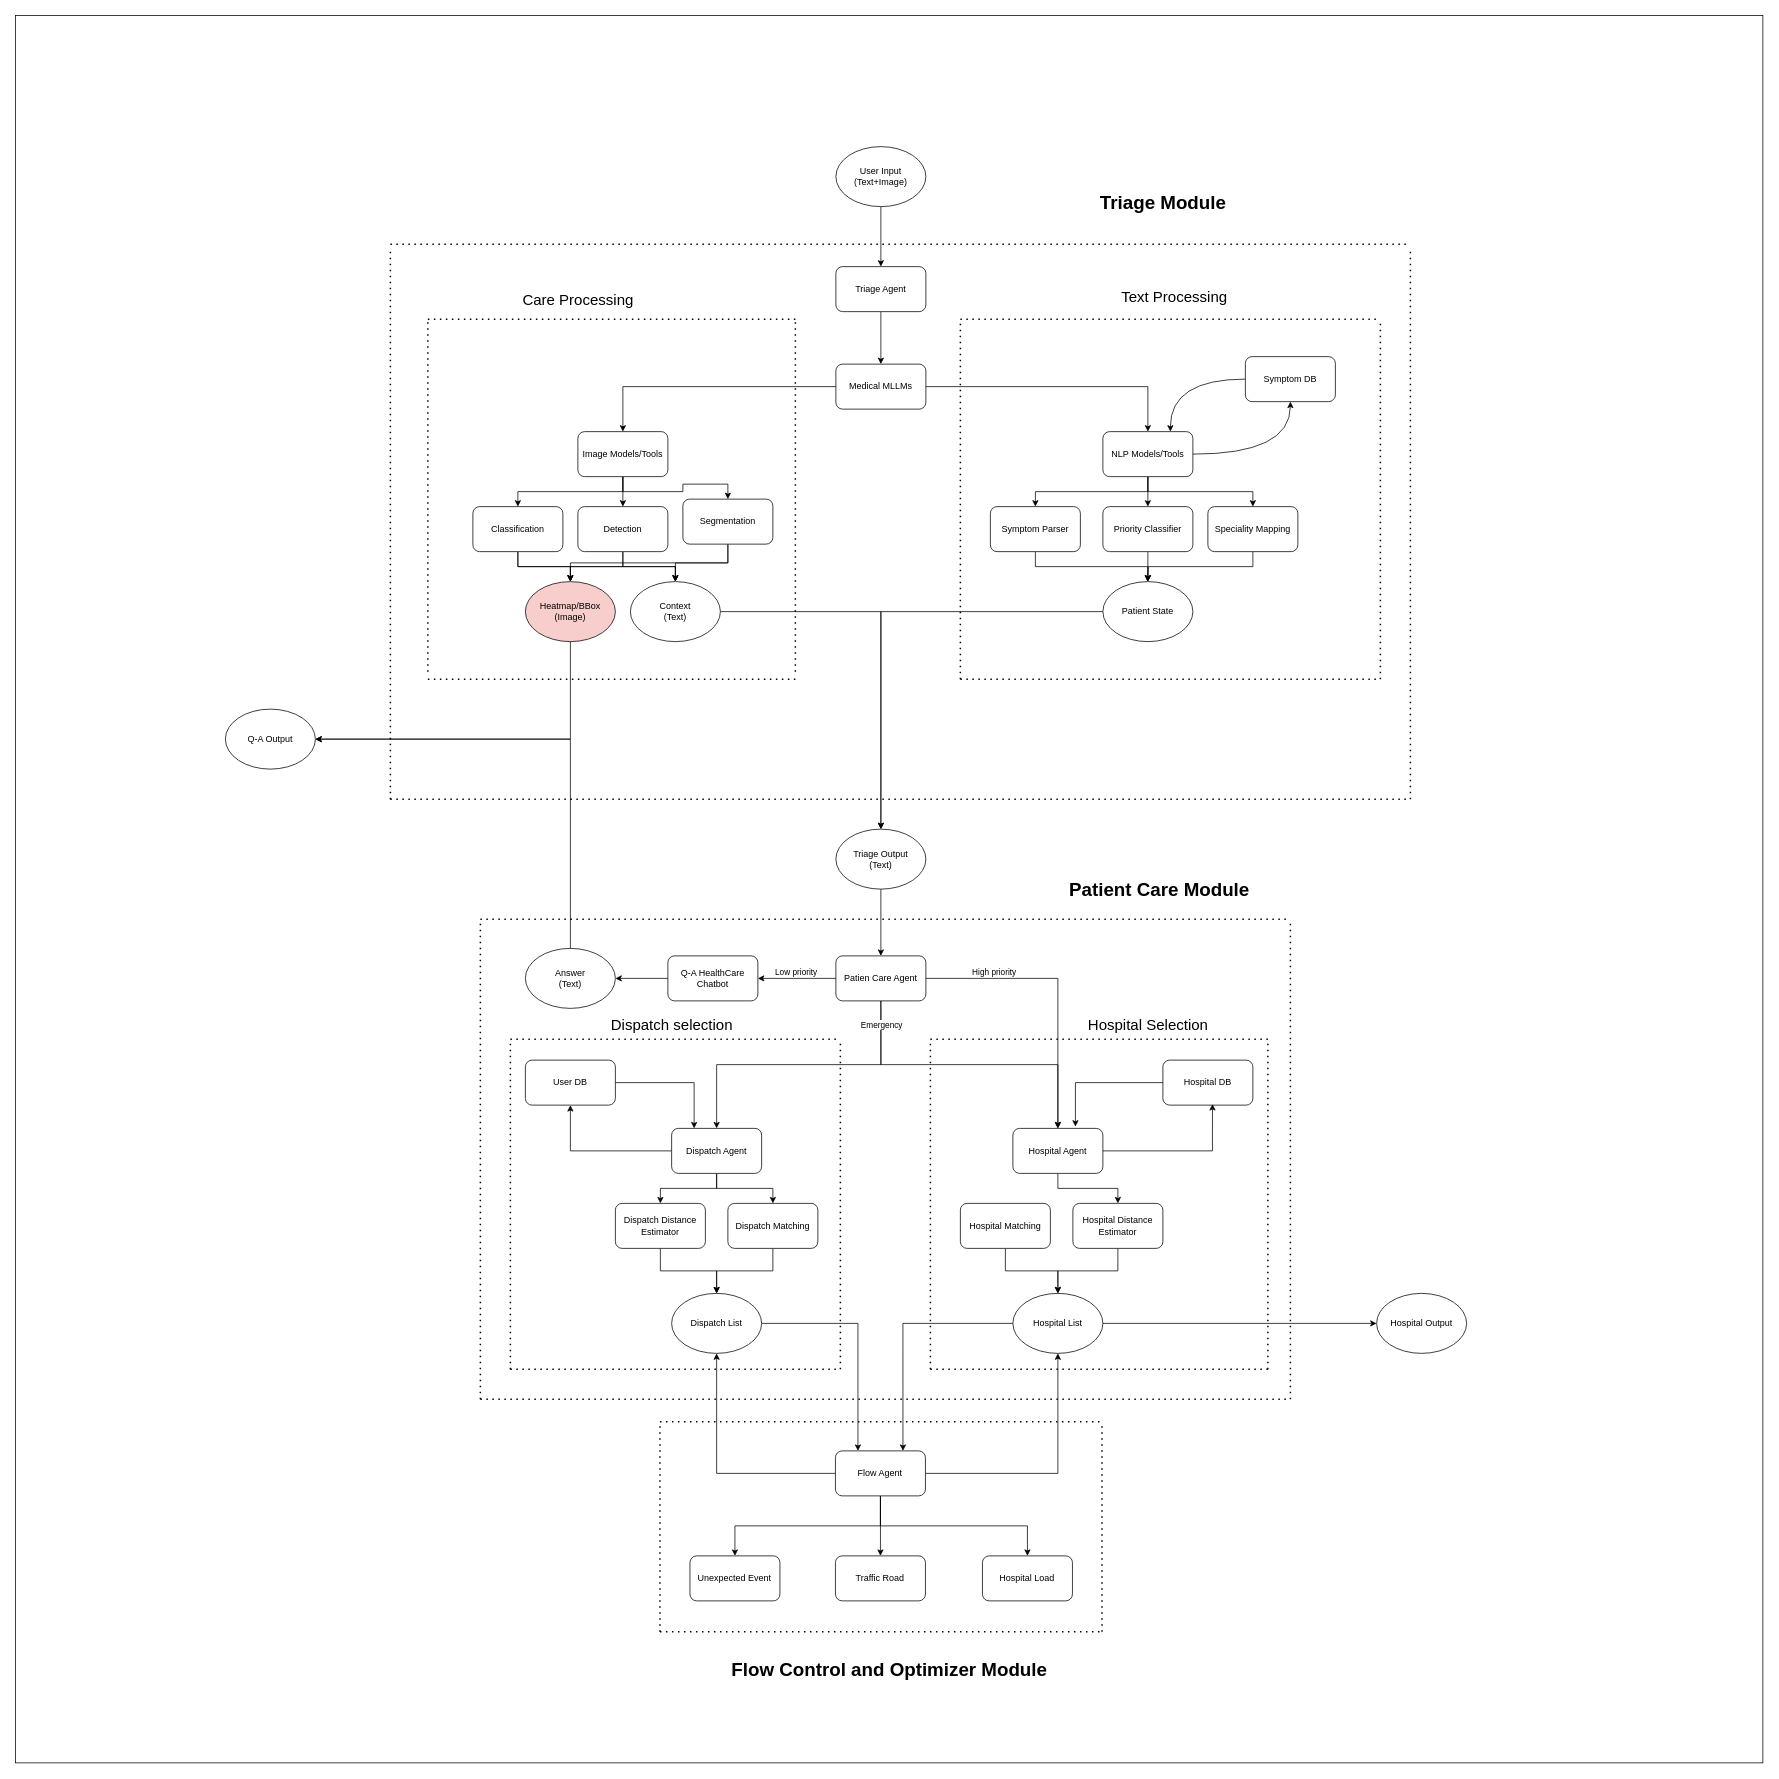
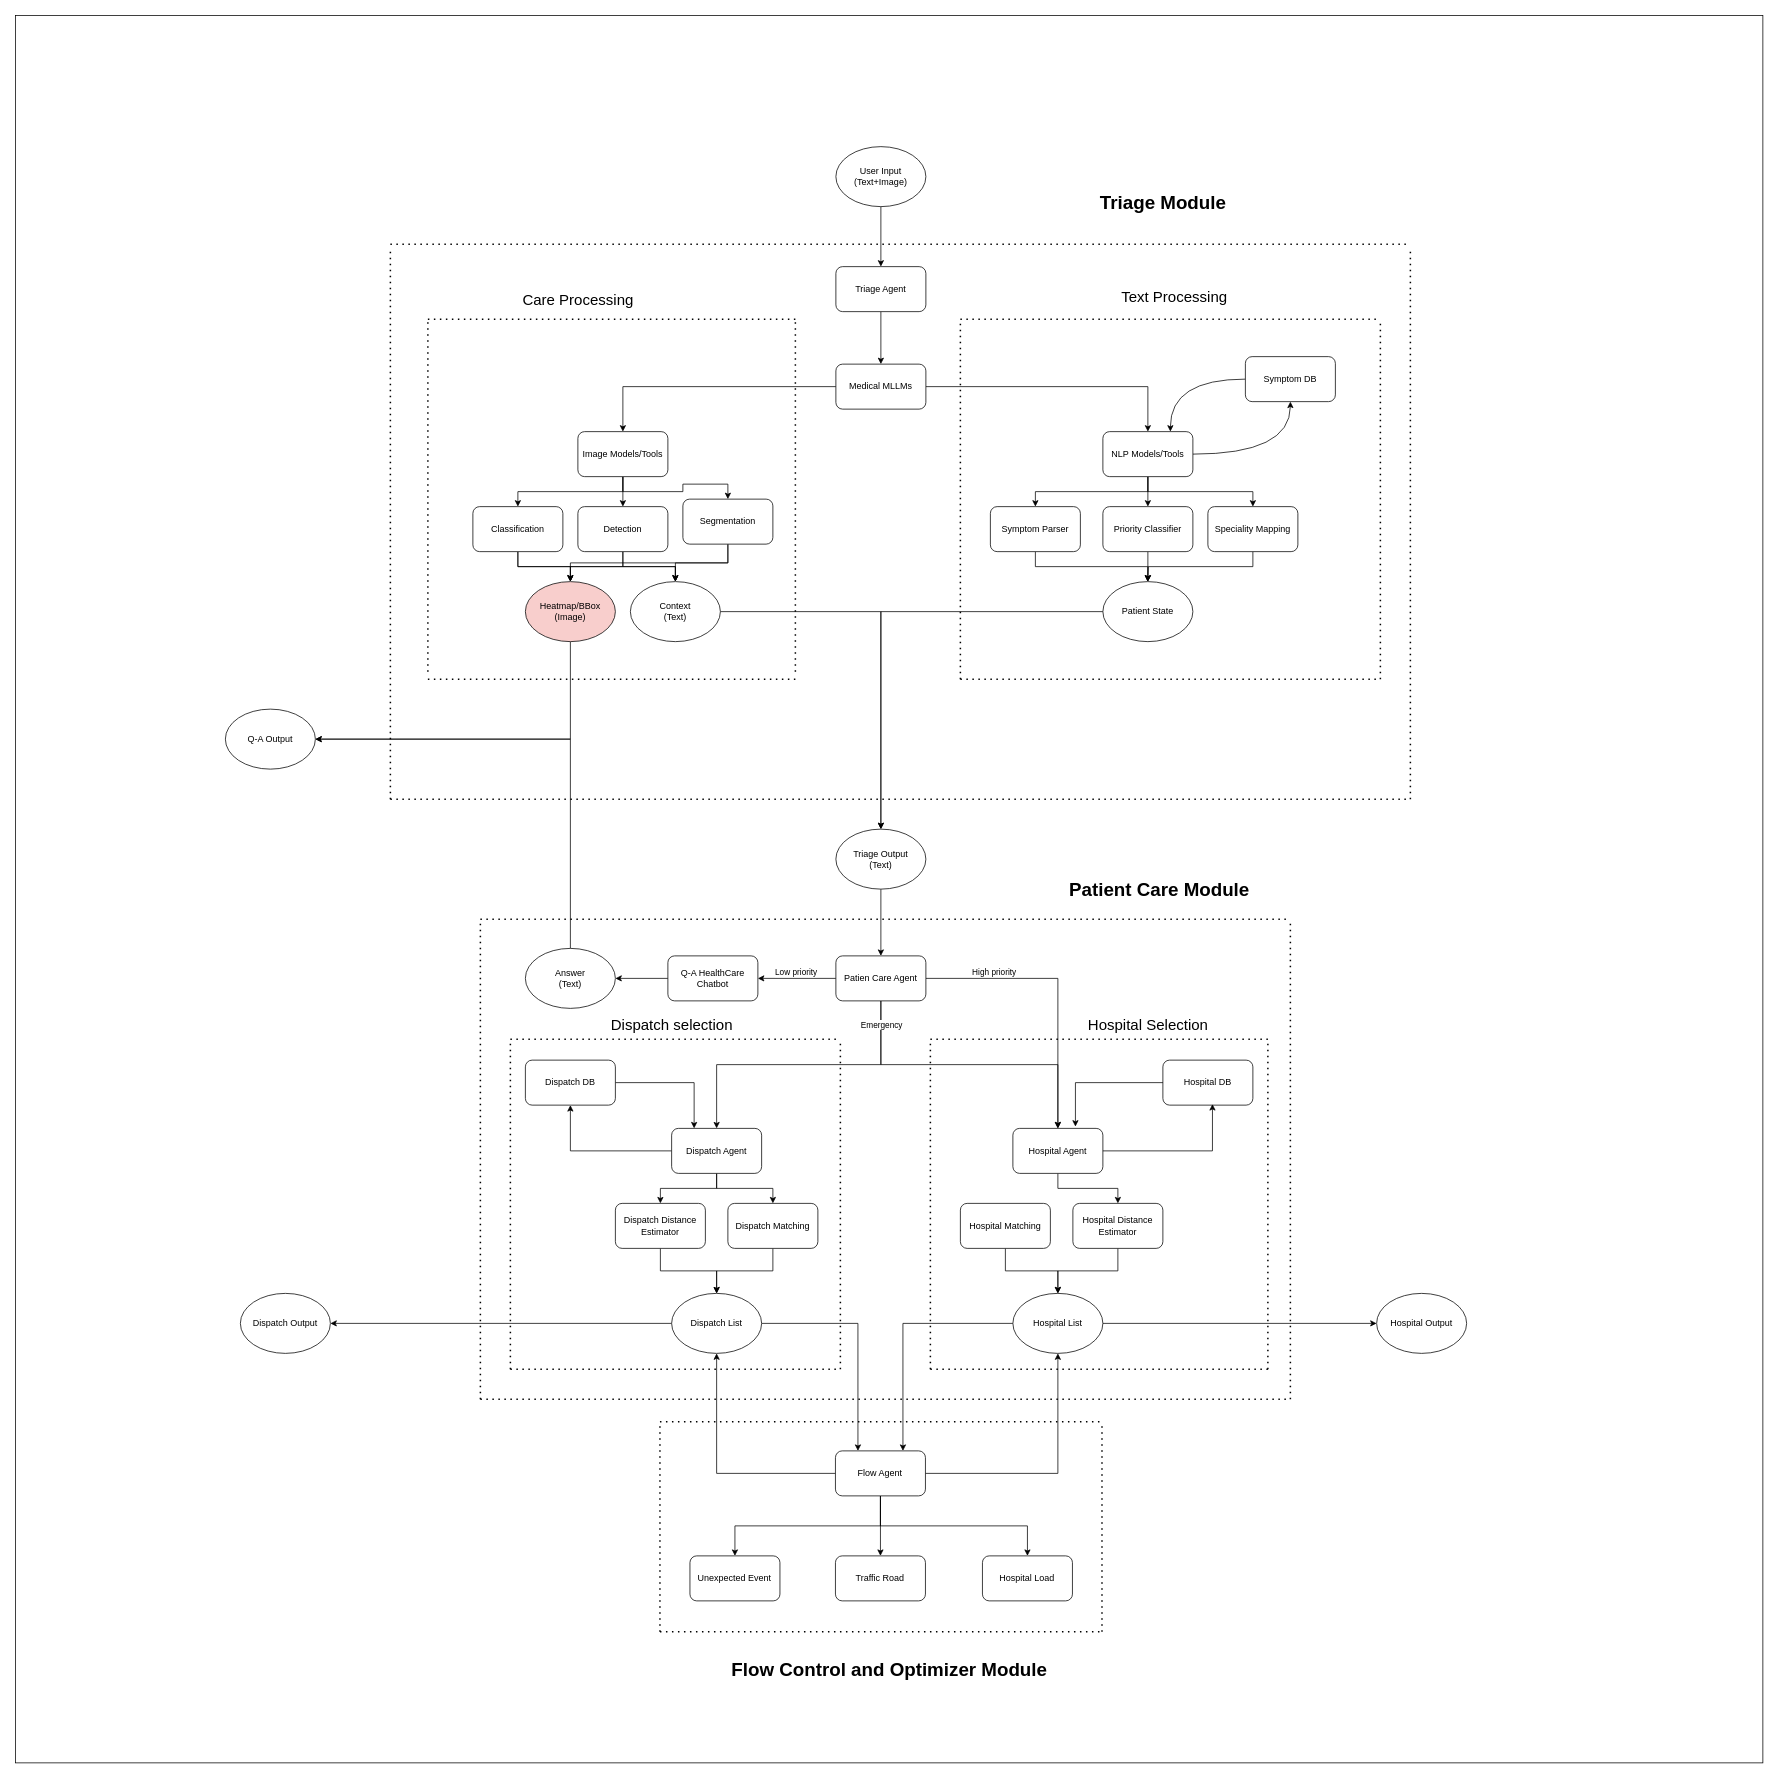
node "User DB": label "User DB" -> "Dispatch DB"
node "Dispatch Output": added
edge "Dispatch List" -> "Dispatch Output": added
